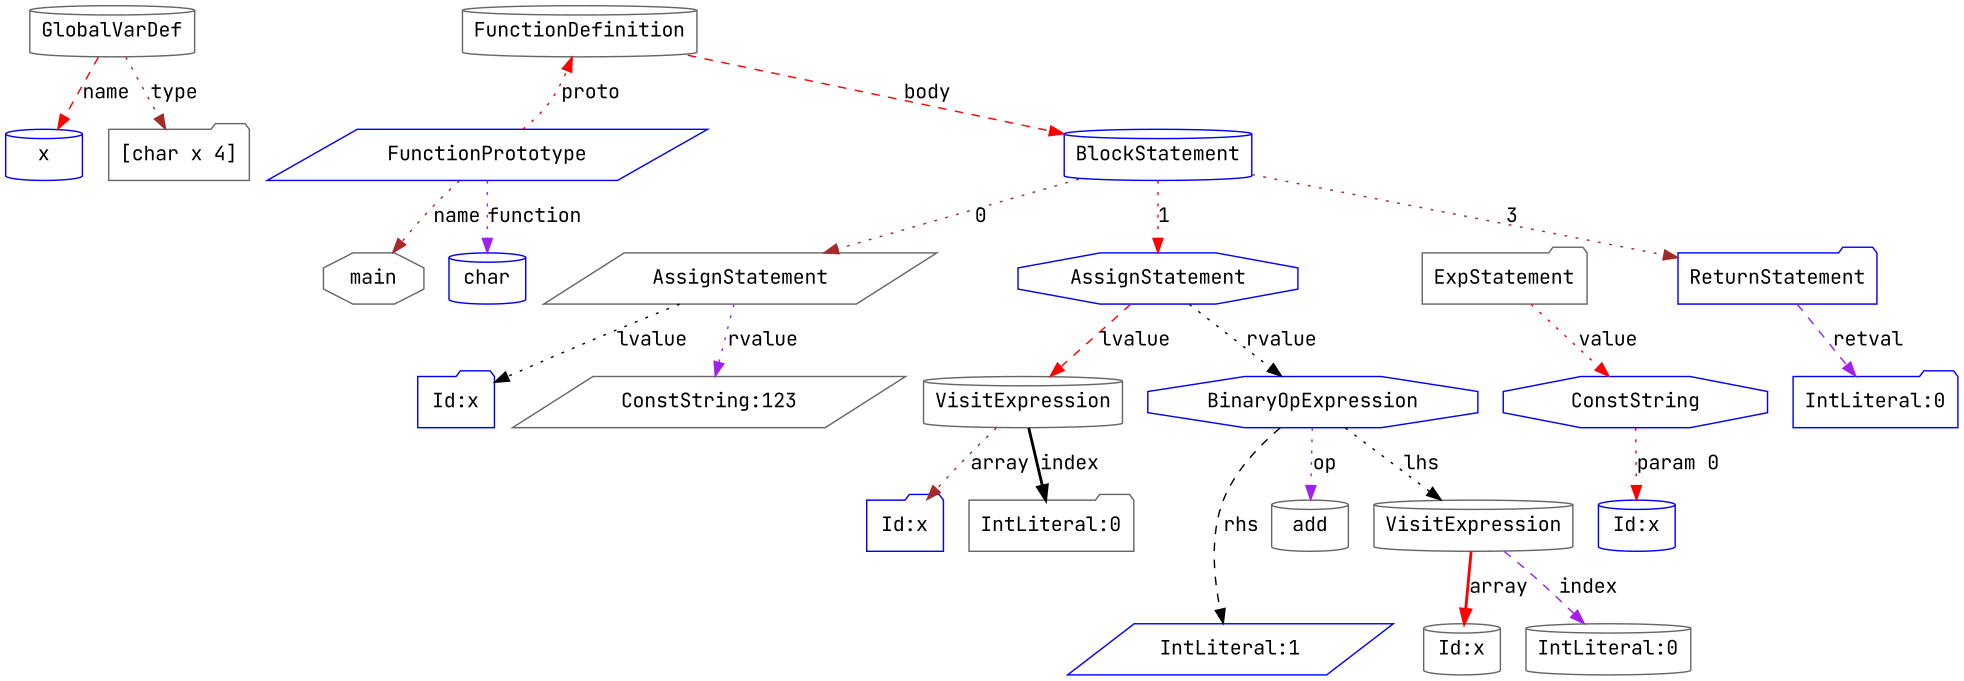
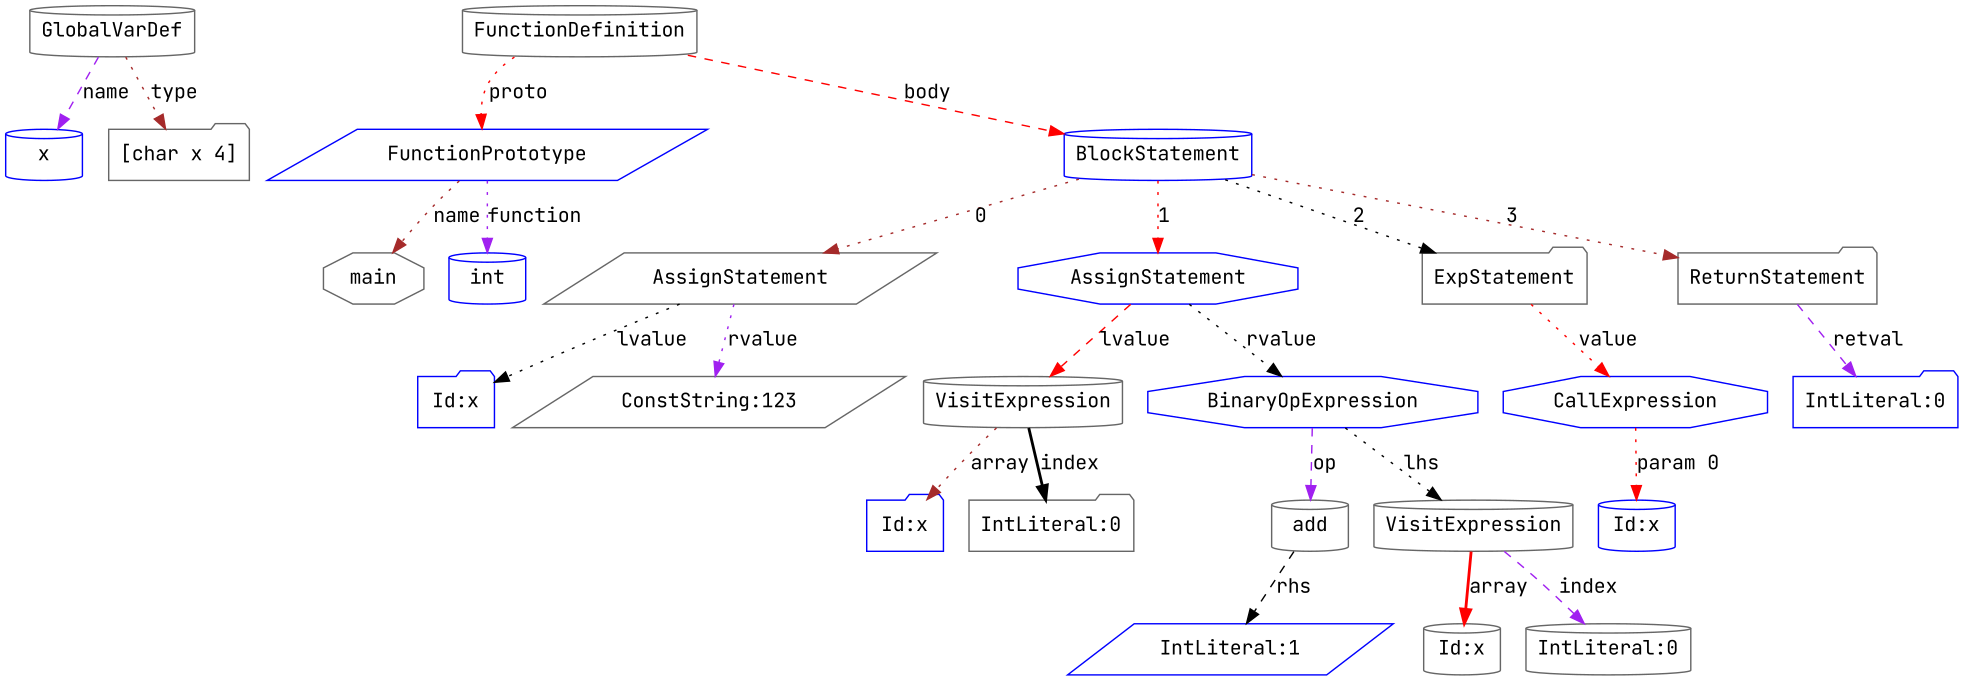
edge "GlobalVarDef" -> "x": color red -> purple
edge "FunctionPrototype" -> "FunctionDefinition": reversed
edge "BlockStatement" -> "ExpStatement": added, label "2"
node "char": label "char" -> "int"
node "ReturnStatement": color blue -> gray40
node "ConstString": label "ConstString" -> "CallExpression"
edge "BinaryOpExpression" -> "add": style dotted -> dashed
edge "BinaryOpExpression" -> "IntLiteral:1": now "add" -> "IntLiteral:1"
